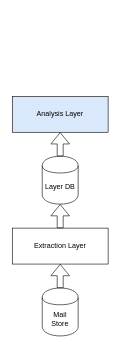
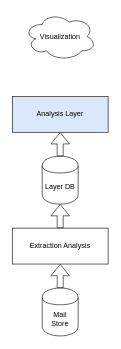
node "Visualization": added
node "Extraction Layer": label "Extraction Layer" -> "Extraction Analysis"
